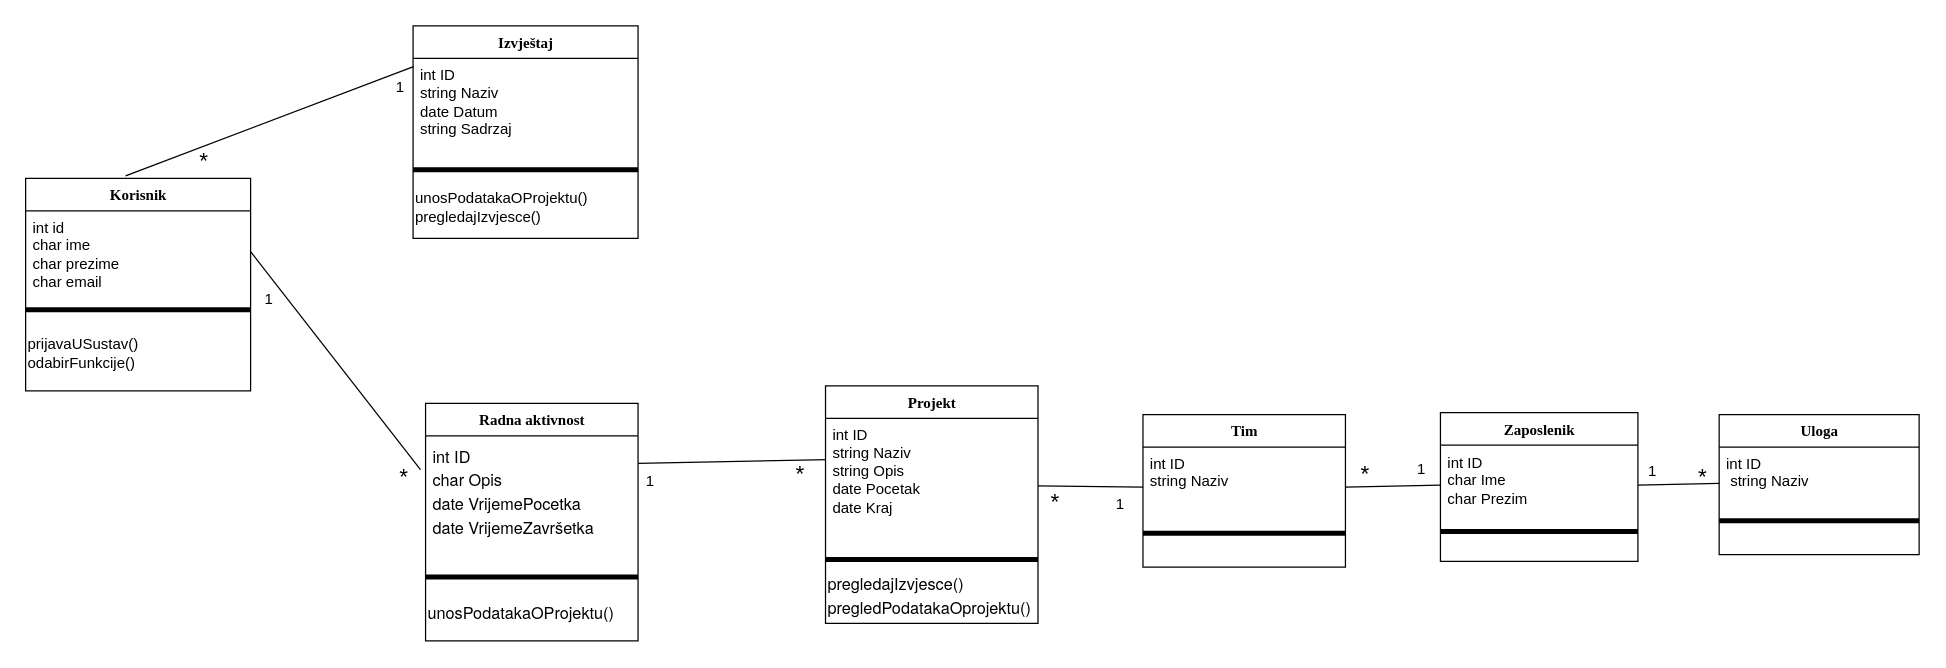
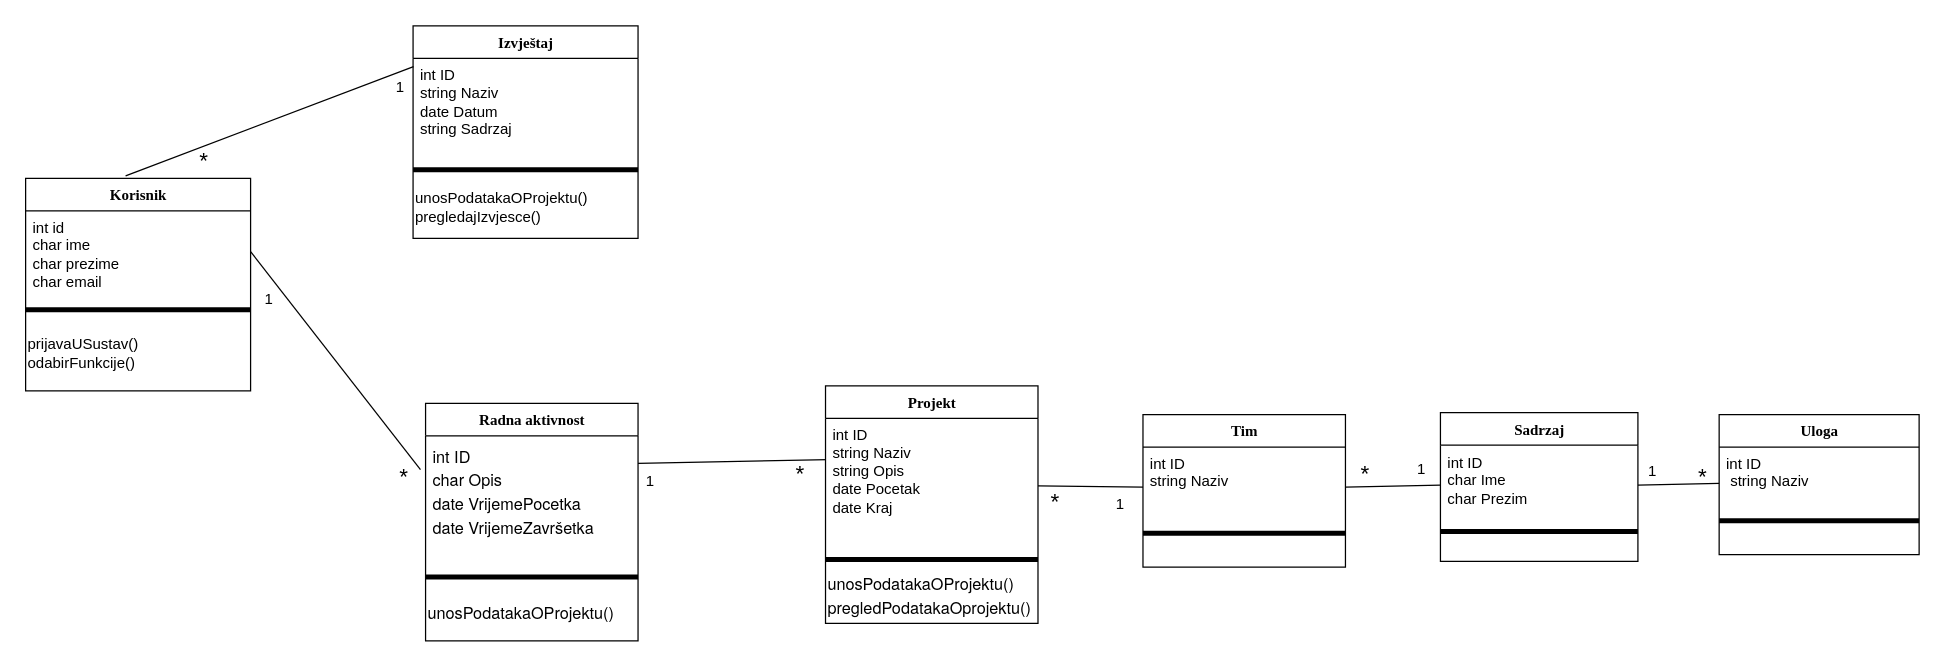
node "Zaposlenik": label "Zaposlenik" -> "Sadrzaj"
node "pregledajIzvjesce() pregledPodatakaOprojektu()": label "pregledajIzvjesce() pregledPodatakaOprojektu()" -> "unosPodatakaOProjektu() pregledPodatakaOprojektu()"
